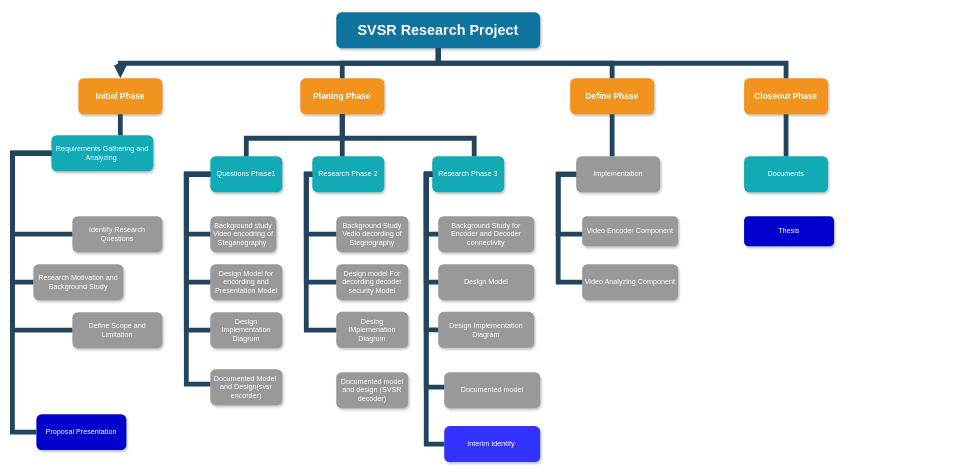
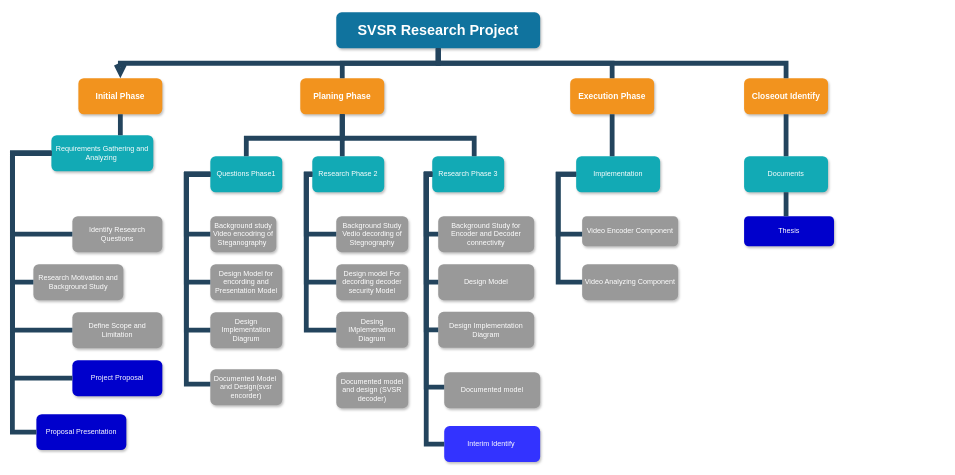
node "Define Phase": label "Define Phase" -> "Execution Phase"
node "Closeout Phase": label "Closeout Phase" -> "Closeout Identify"
node "Implementation": fillcolor #999999 -> #12aab5
edge "Documents" -- "Thesis": added
edge "Requirements Gathering and Analyzing" -- "Project Proposal": added
node "Project Proposal": added
